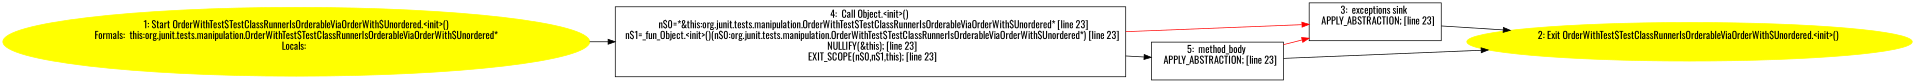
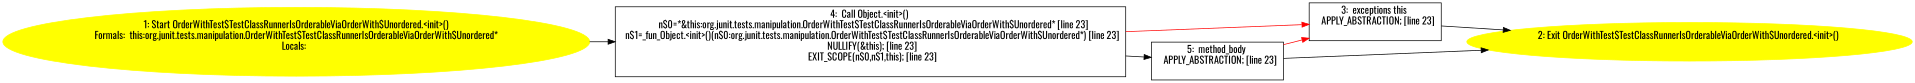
node "3:  exceptions sink APPLY_ABSTRACTION; [line 23]": label "3:  exceptions sink APPLY_ABSTRACTION; [line 23]" -> "3:  exceptions this APPLY_ABSTRACTION; [line 23]"
